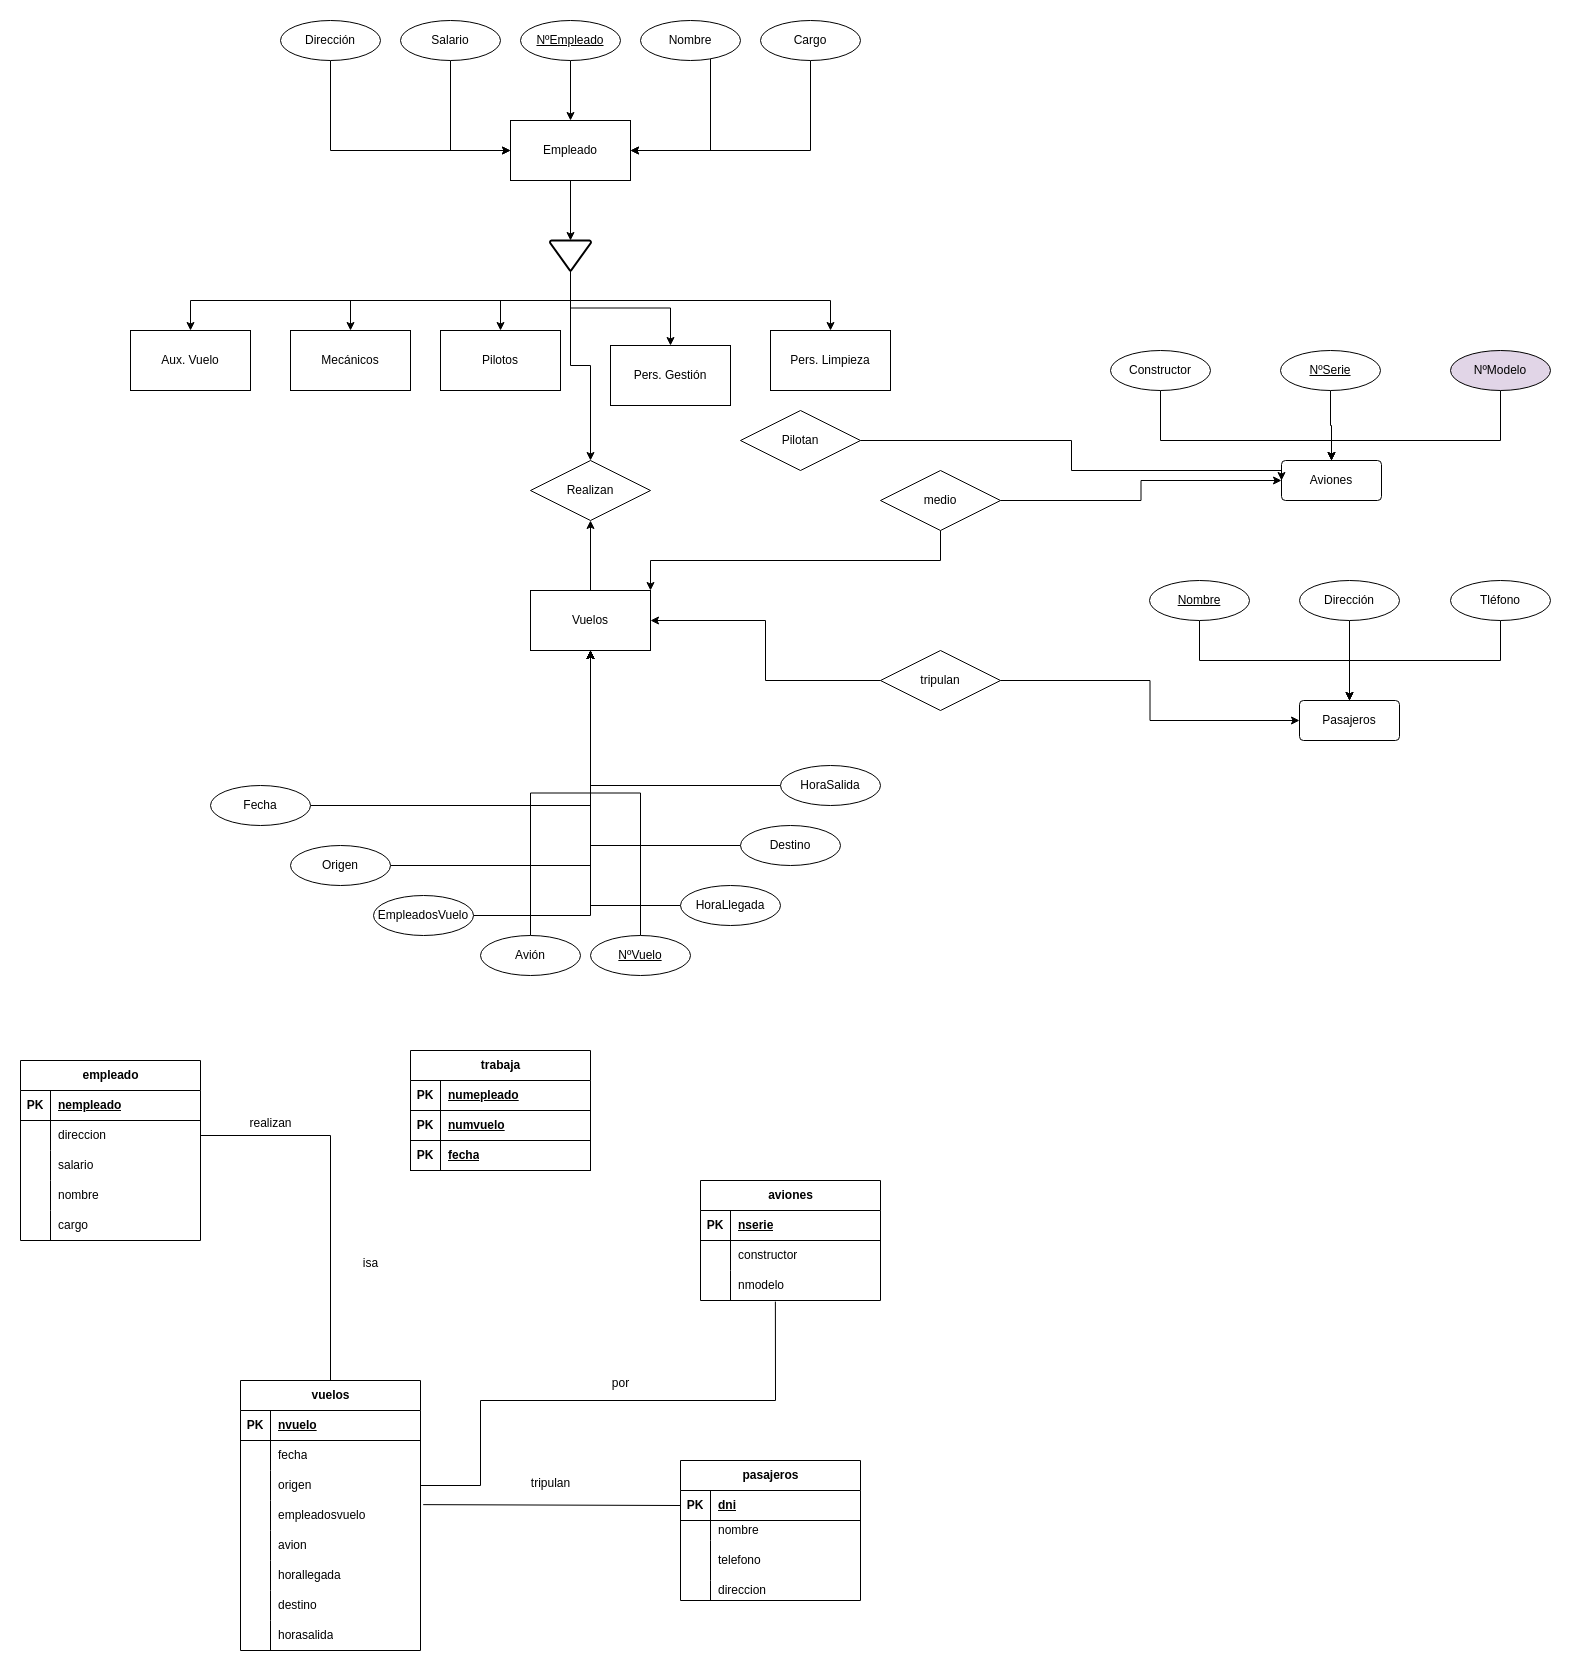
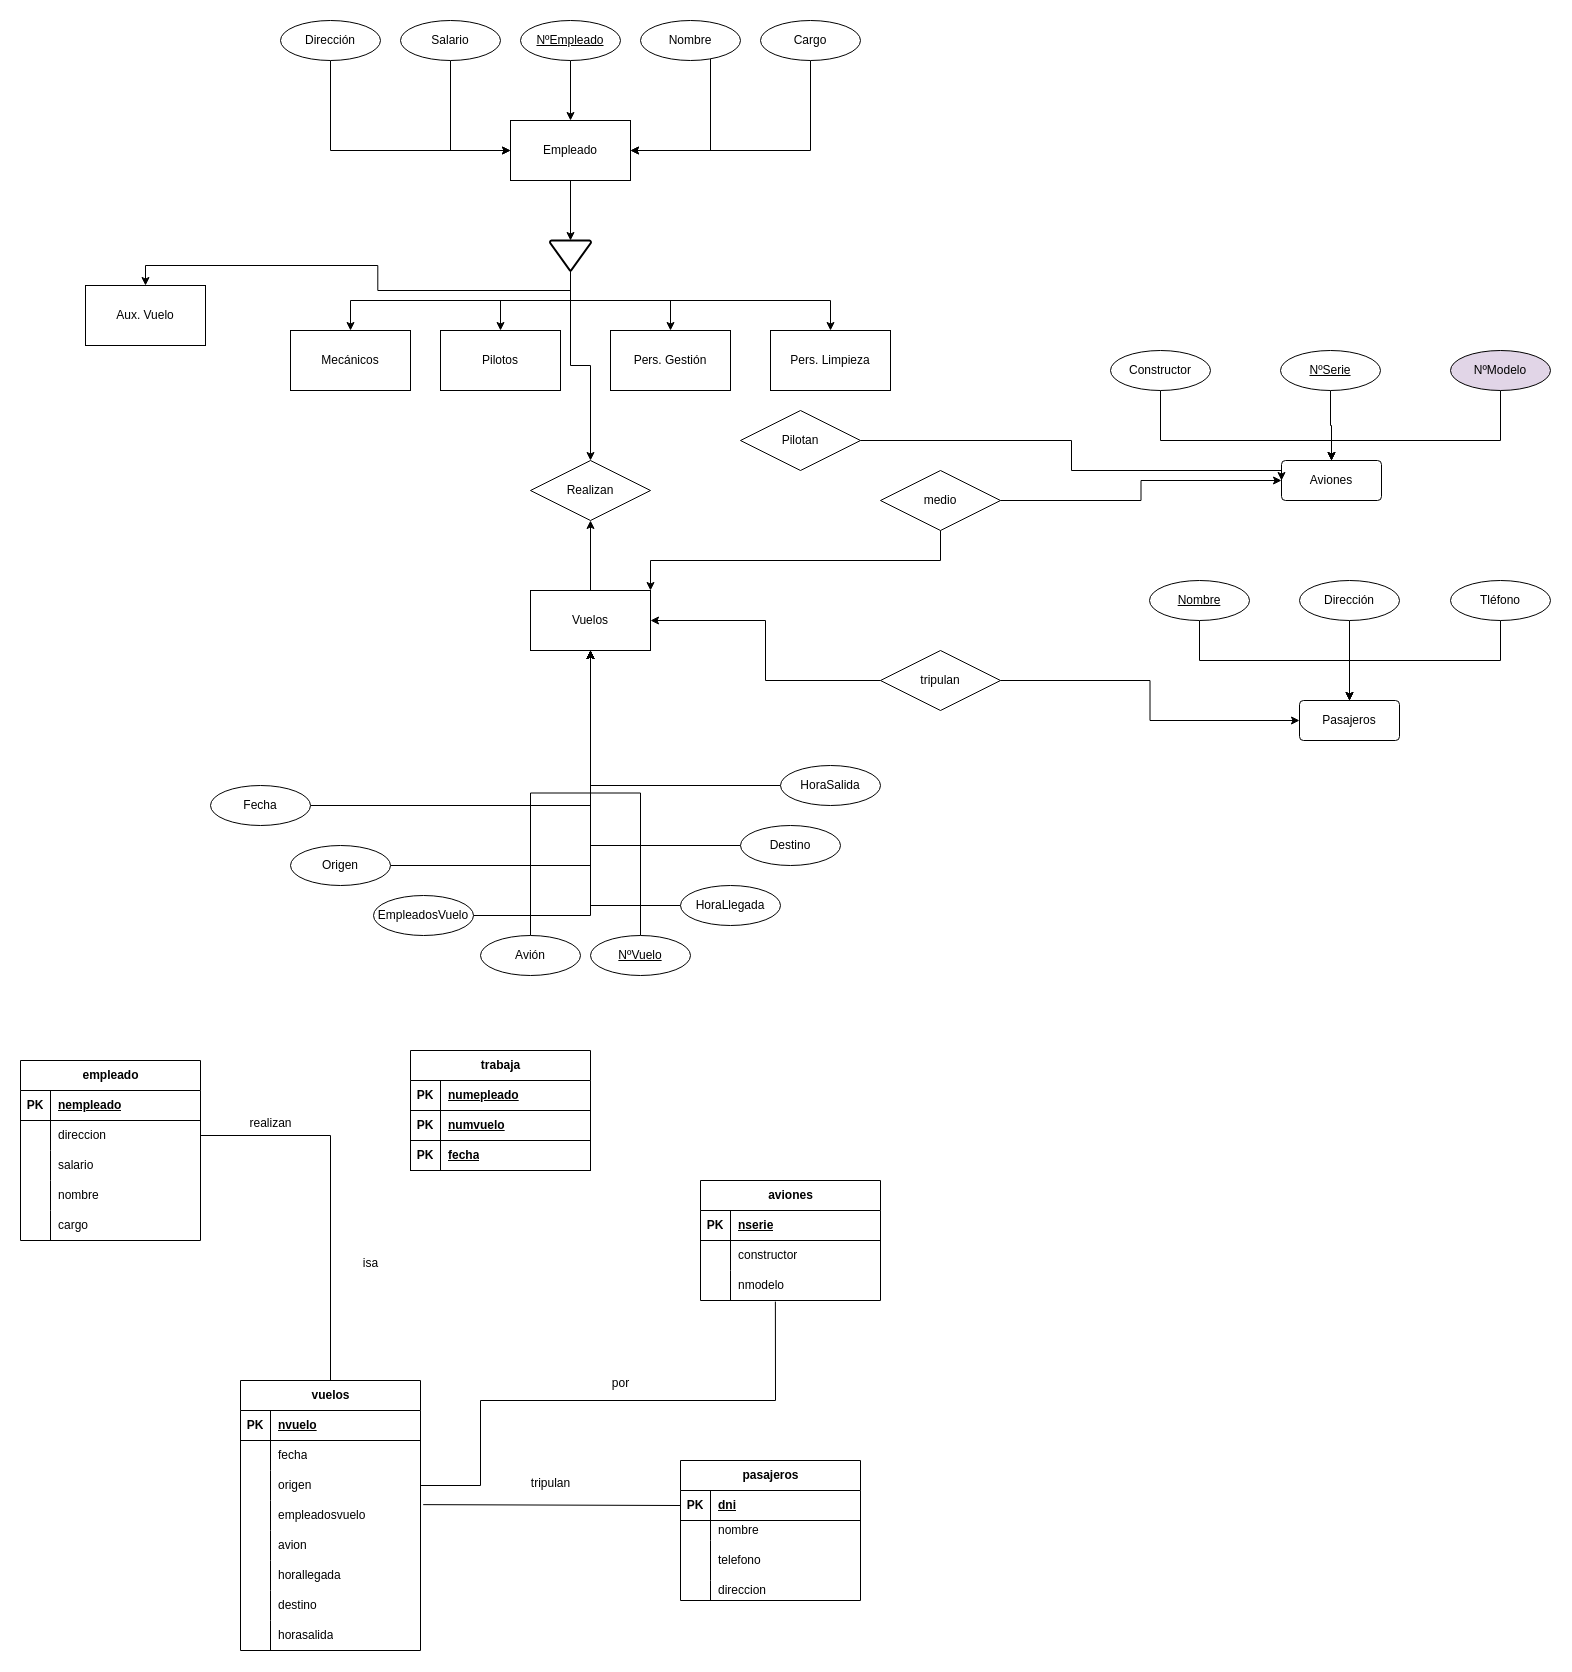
node "Aux. Vuelo": moved (191, 361) -> (146, 316)
node "Pers. Gestión": moved (671, 376) -> (671, 361)
